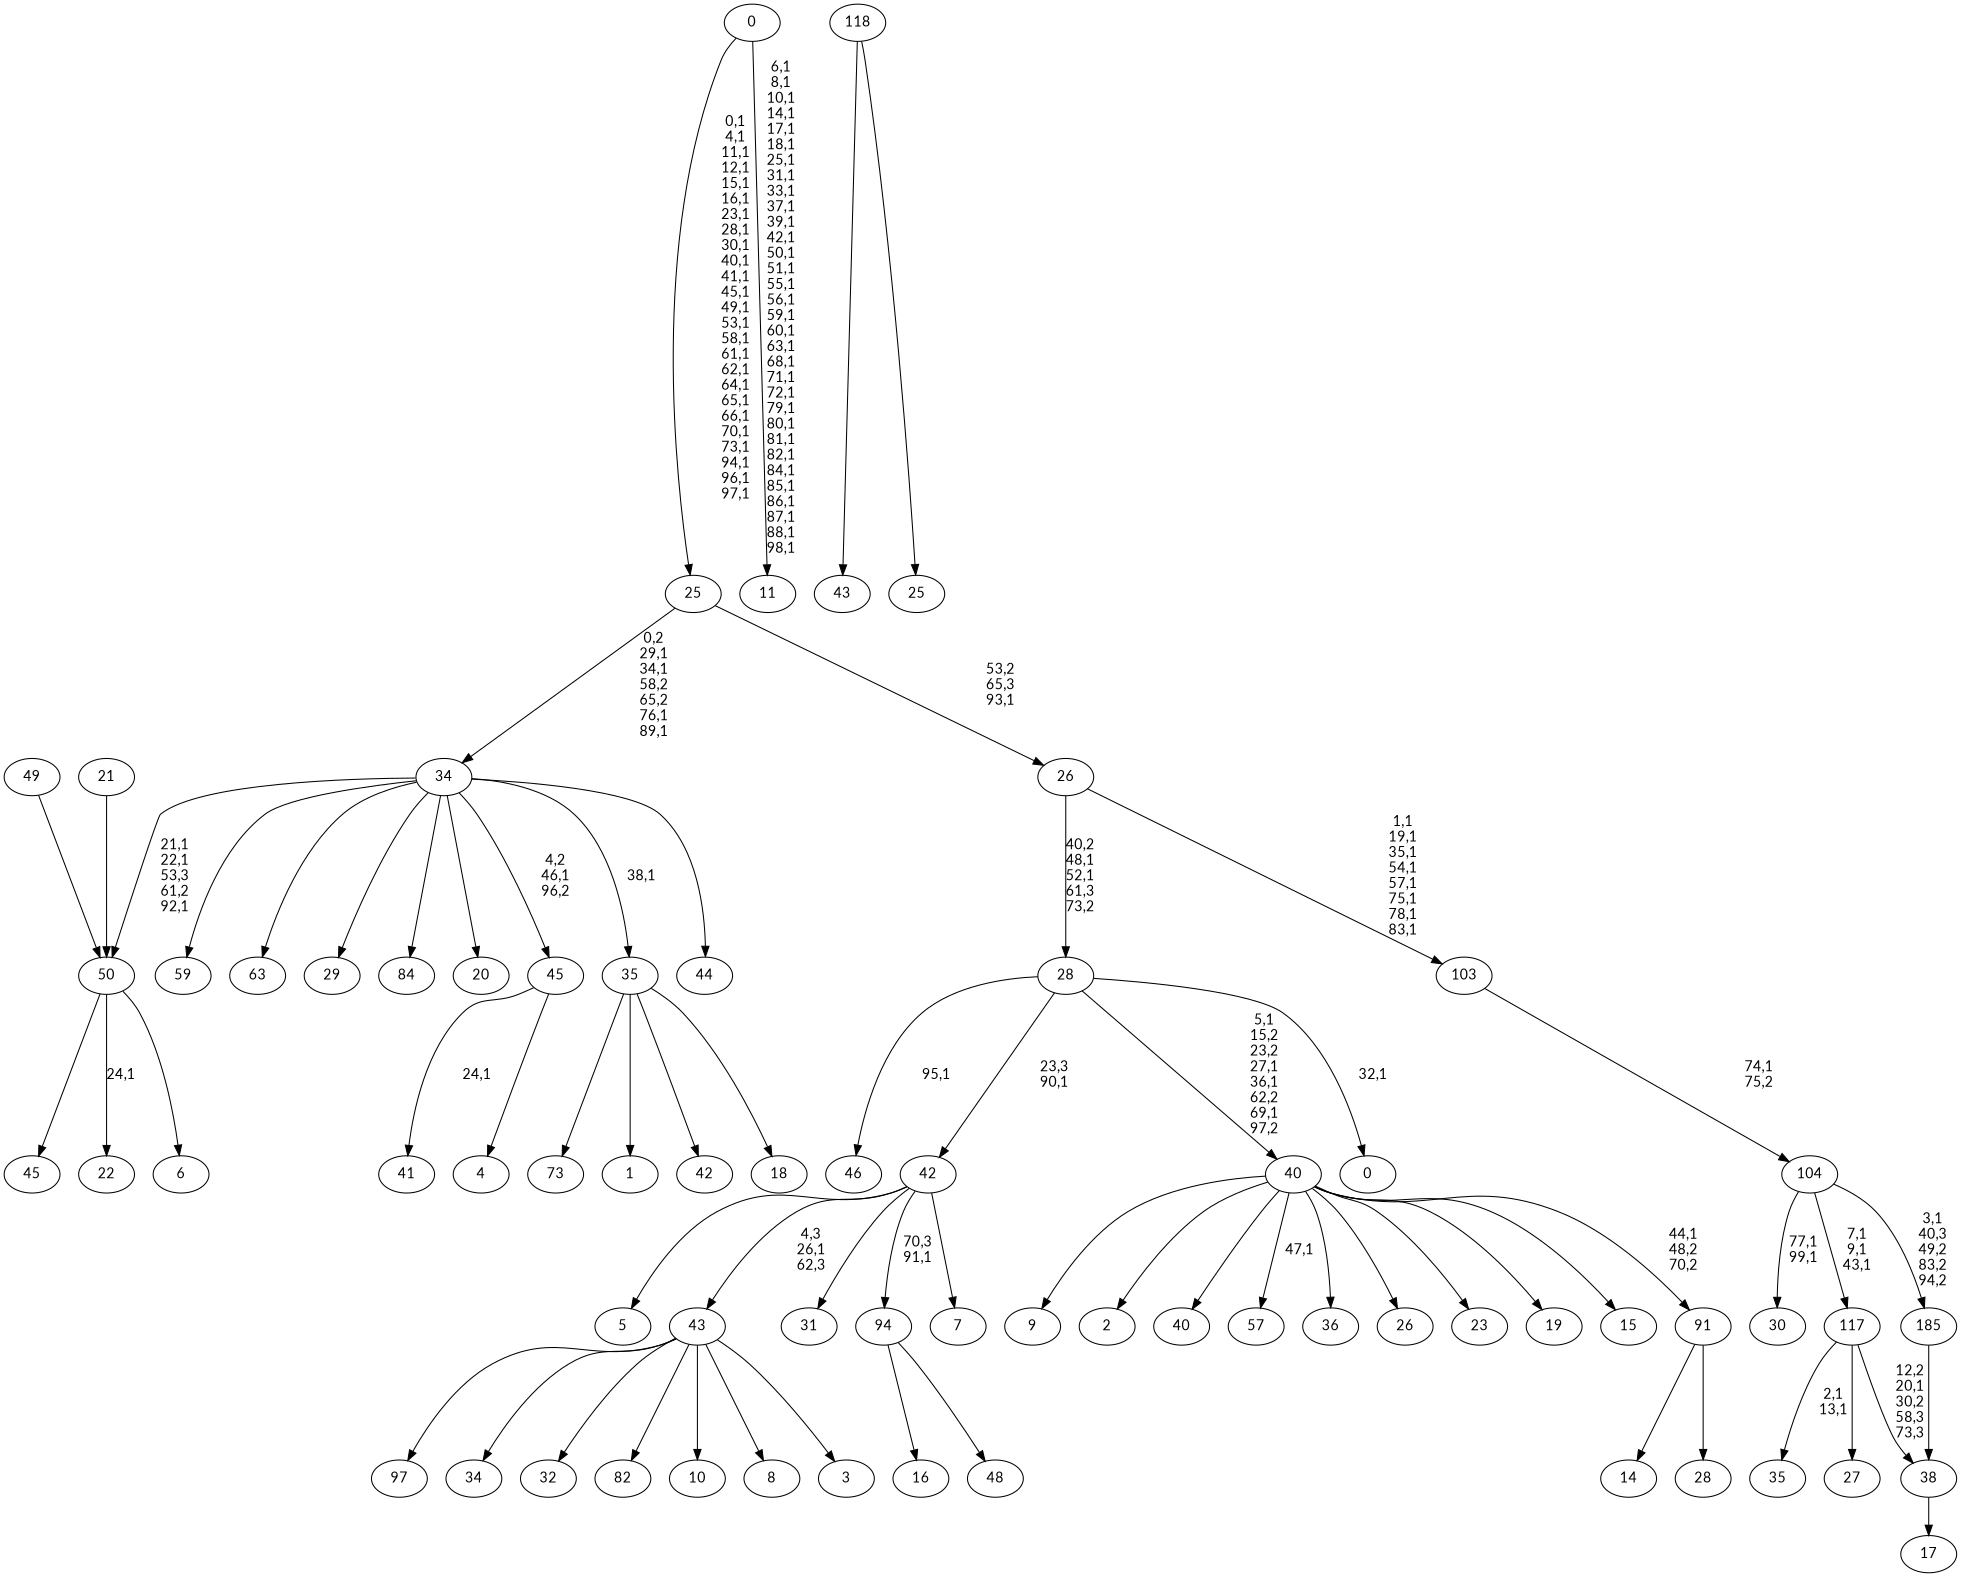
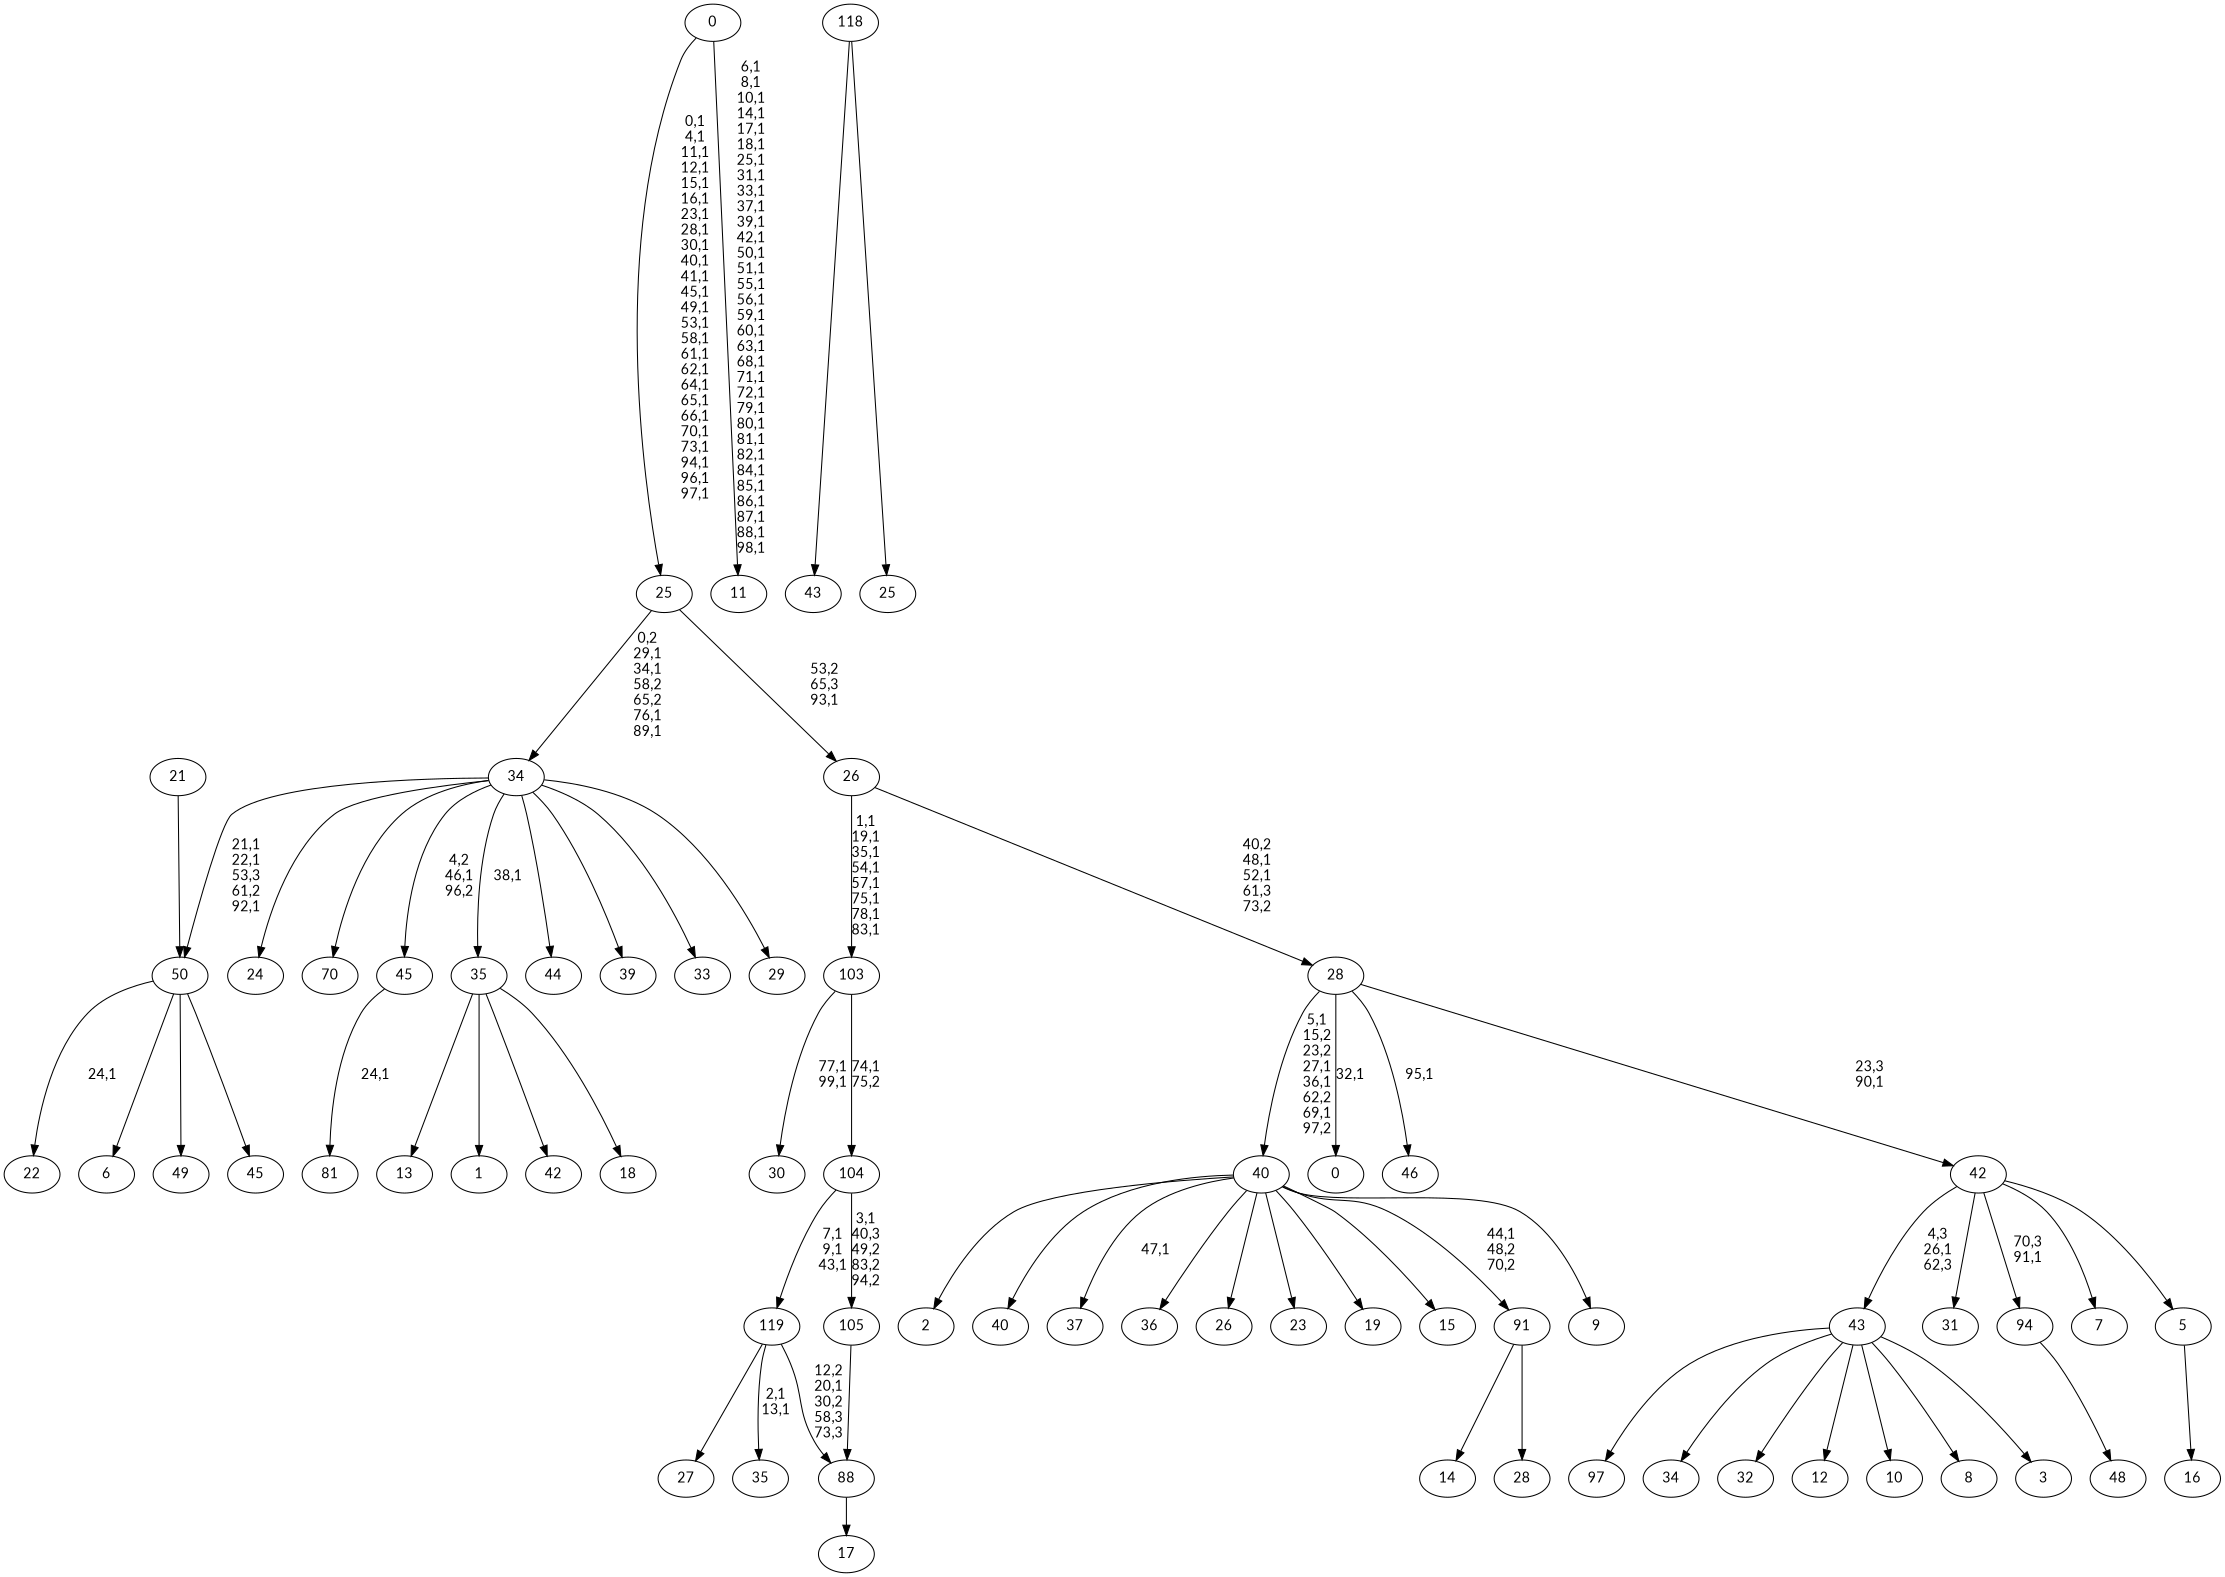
edge "49" -> "50": reversed
node "59": label "59" -> "39"
node "63": label "63" -> "33"
node "84": label "84" -> "24"
node "20": label "20" -> "70"
node "41": label "41" -> "81"
node "4": removed
node "73": label "73" -> "13"
edge "104" -> "30": now "103" -> "30"
node "57": label "57" -> "37"
node "117": label "117" -> "119"
node "185": label "185" -> "105"
edge "94" -> "16": now "5" -> "16"
node "82": label "82" -> "12"
node "38": label "38" -> "88"
